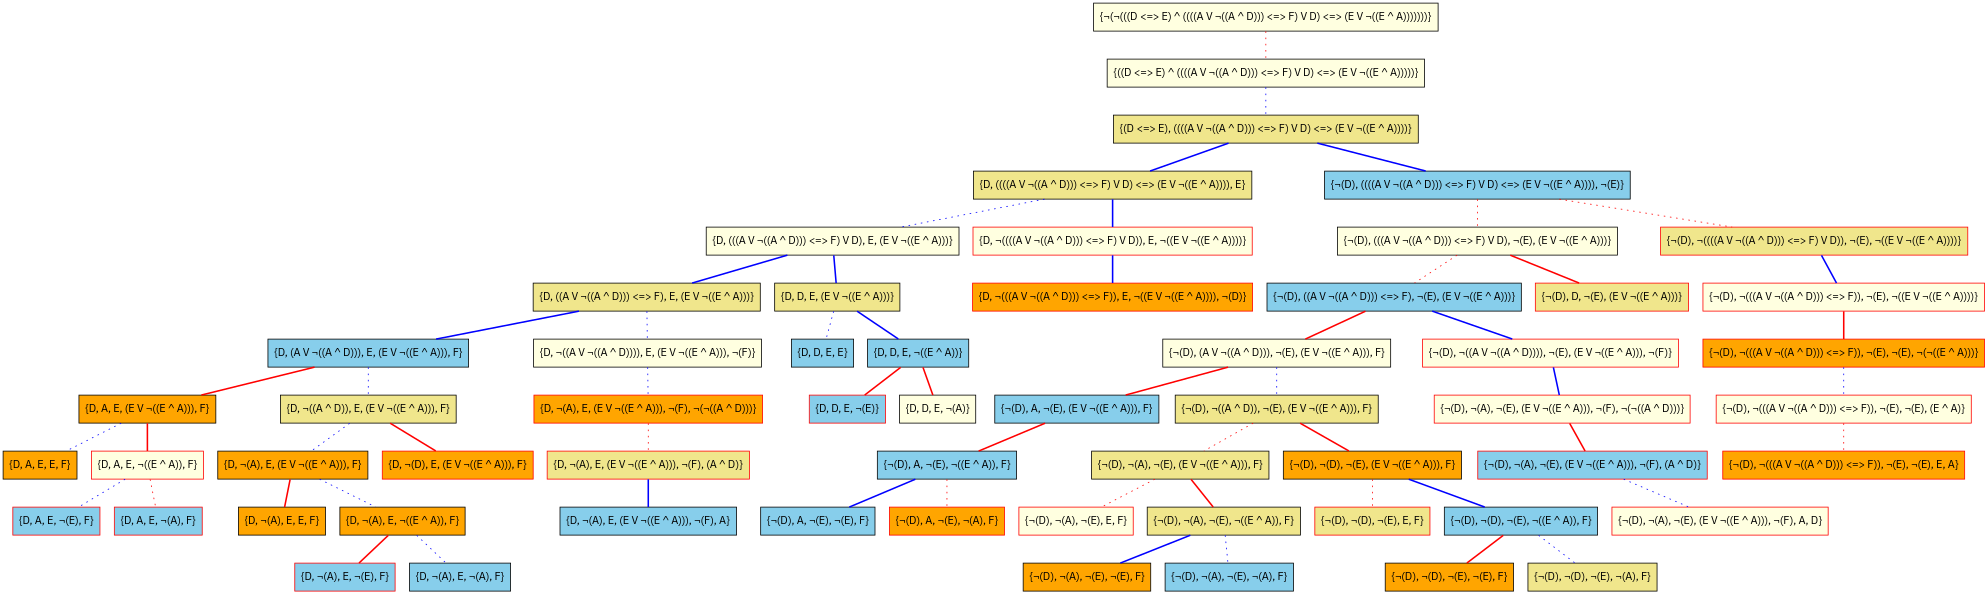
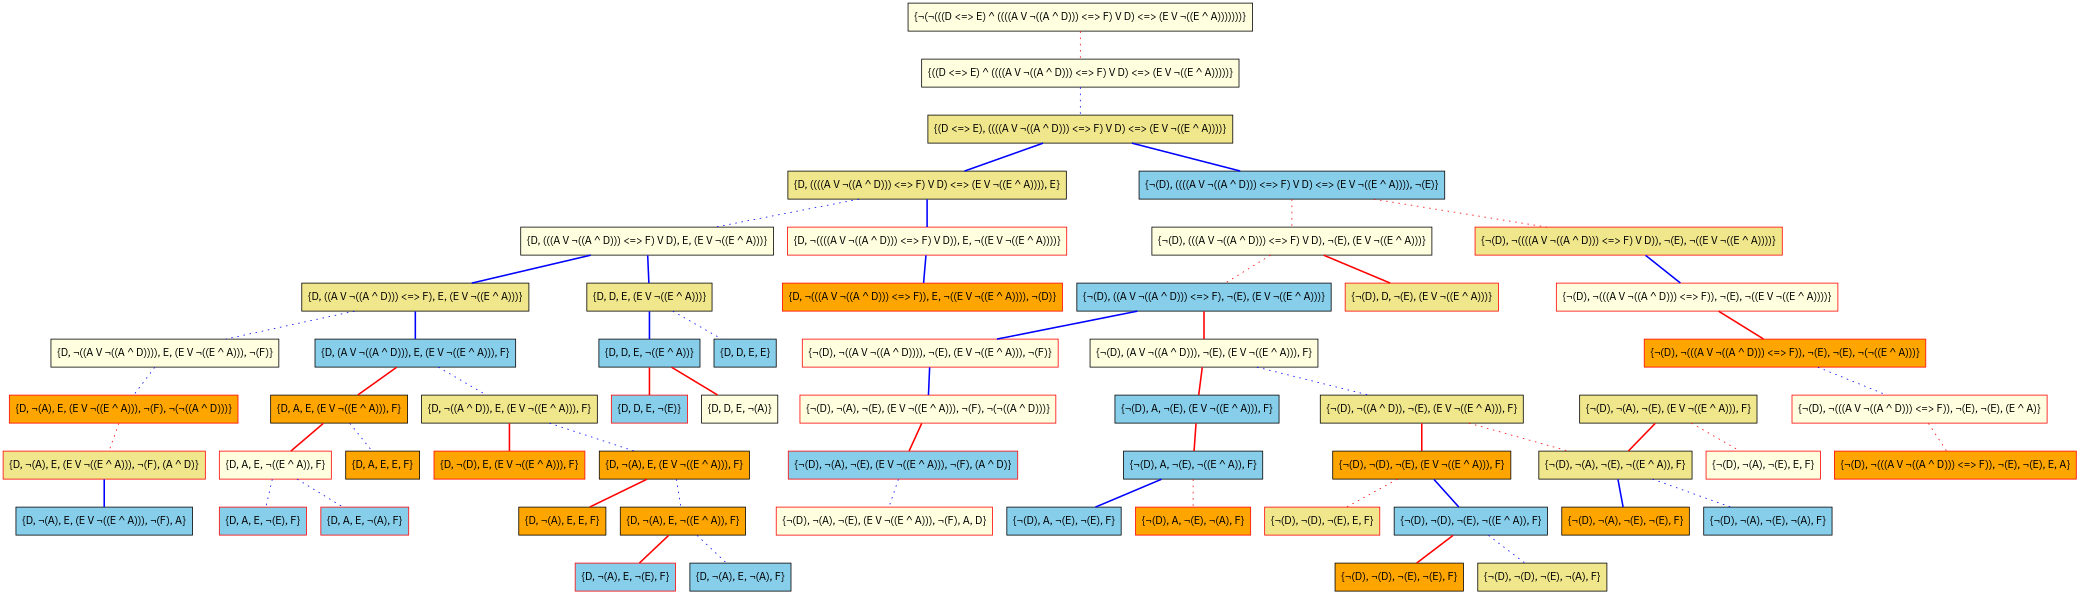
edge "{¬(D), ¬((A ^ D)), ¬(E), (E V ¬((E ^ A))), F}" -- "{¬(D), ¬(A), ¬(E), (E V ¬((E ^ A))), F}": now "{¬(D), ¬((A ^ D)), ¬(E), (E V ¬((E ^ A))), F}" -- "{¬(D), ¬(A), ¬(E), ¬((E ^ A)), F}"
edge "{D, A, E, ¬((E ^ A)), F}" -- "{D, A, E, ¬(A), F}": color red -> blue
